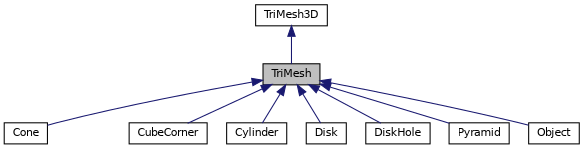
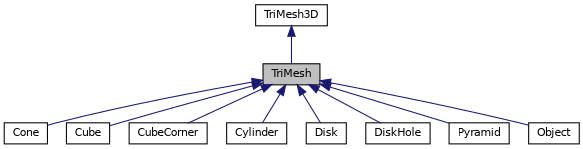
node "Cube": added
